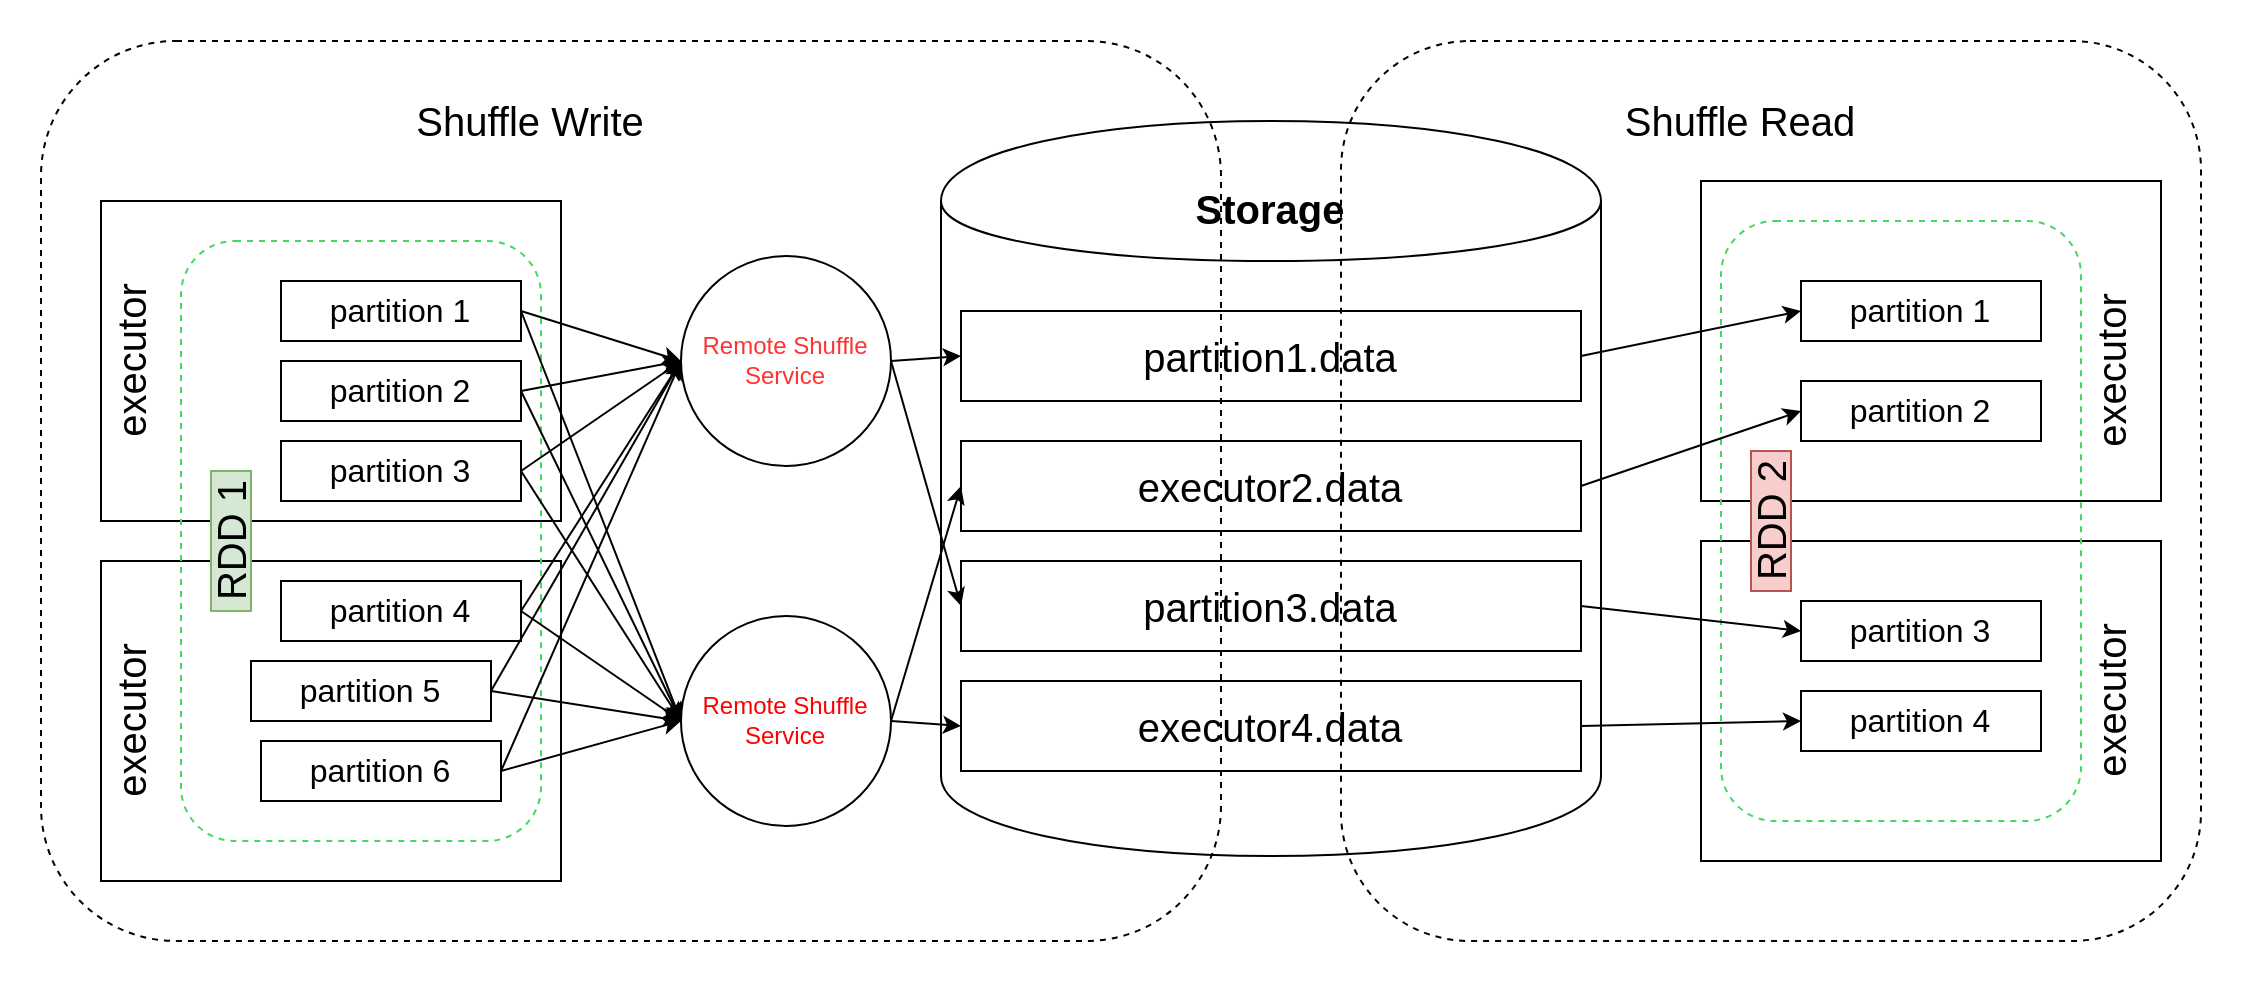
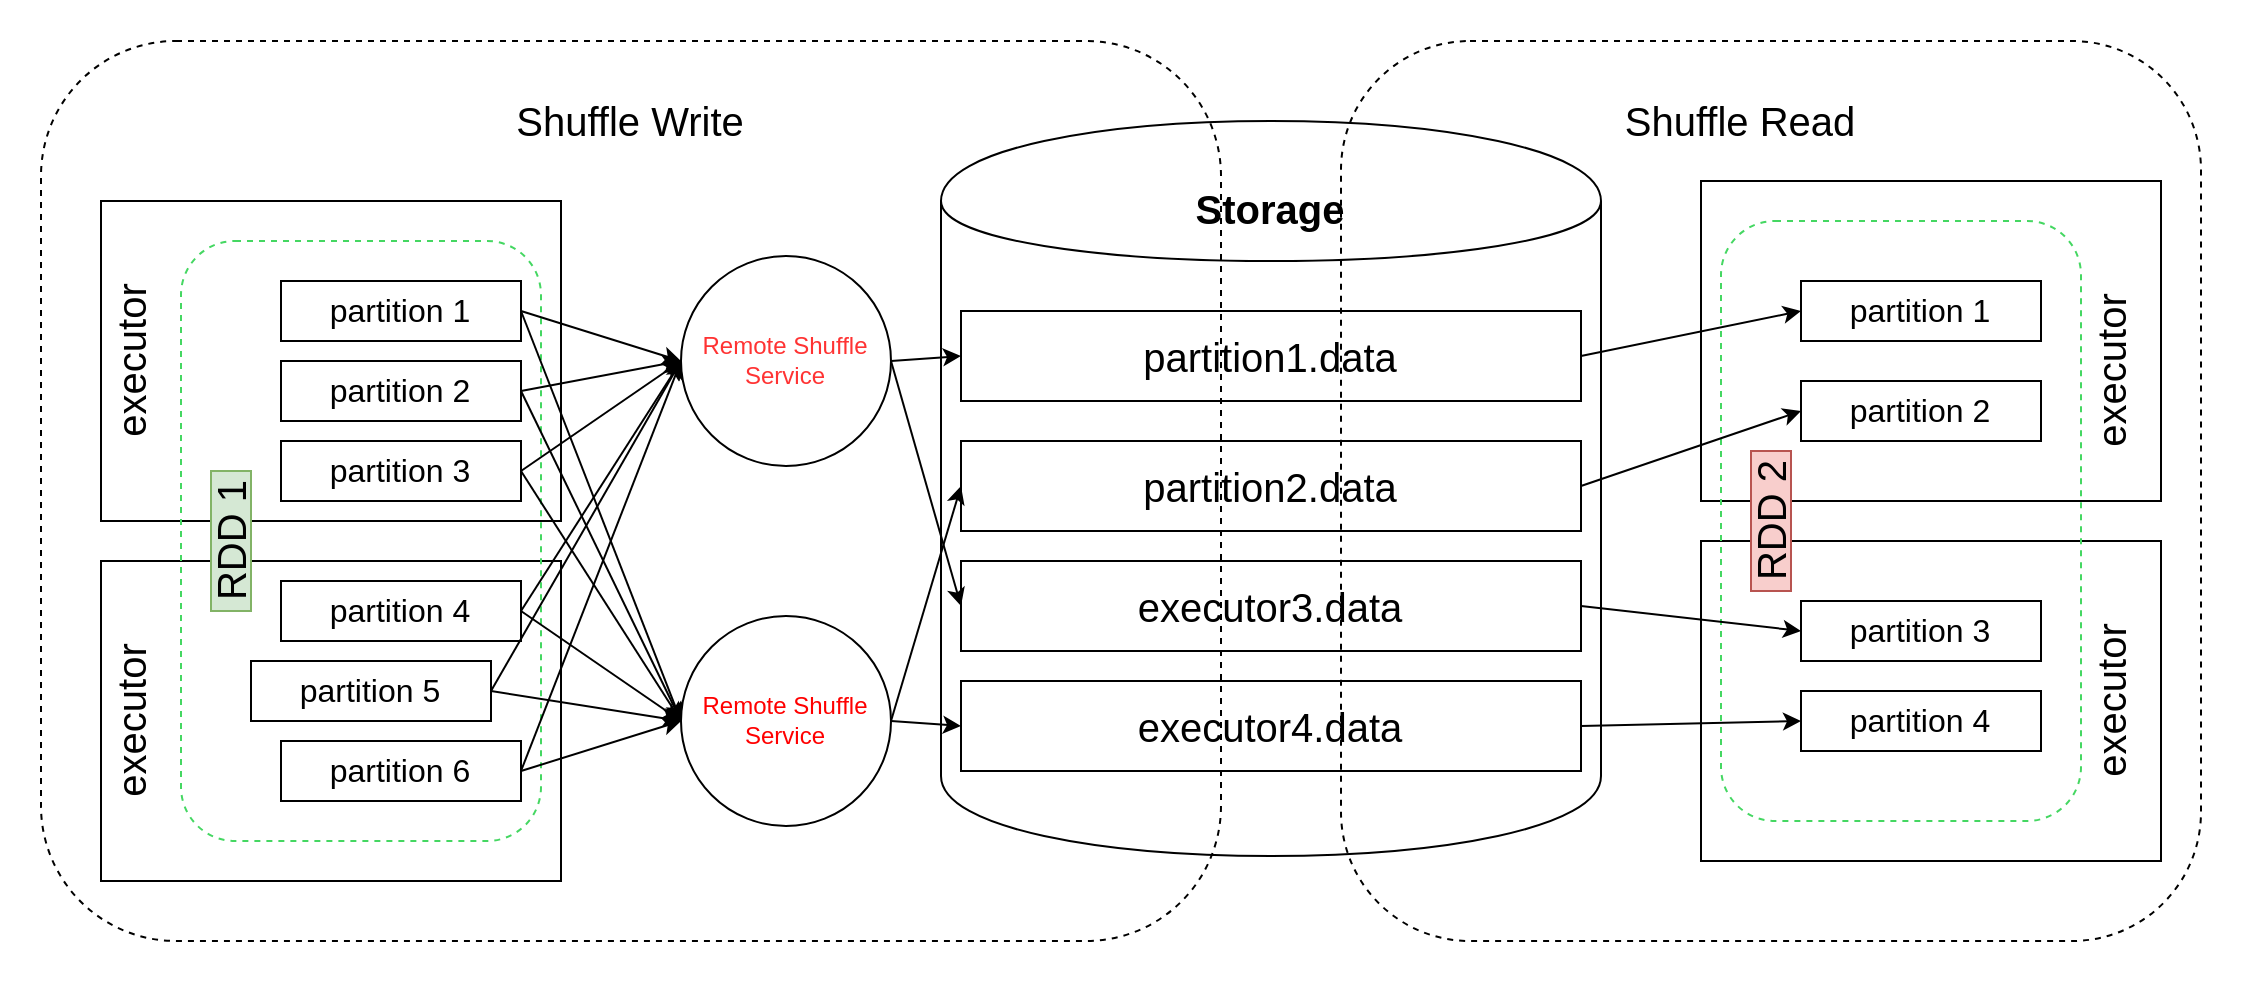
node "Shuffle Write": moved (531, 121) -> (631, 121)
node "executor2.data": label "executor2.data" -> "partition2.data"
node "partition3.data": label "partition3.data" -> "executor3.data"
node "partition 6": moved (381, 771) -> (401, 771)
